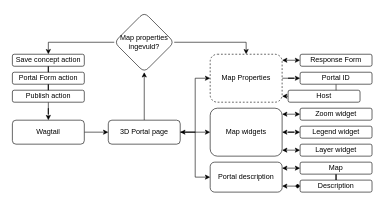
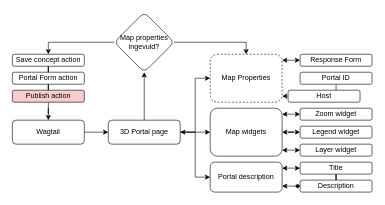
edge "Map Properties" -> "Portal ID": removed
node "Publish action": fillcolor #ffffff -> #f8cecc
node "Map": label "Map" -> "Title"
